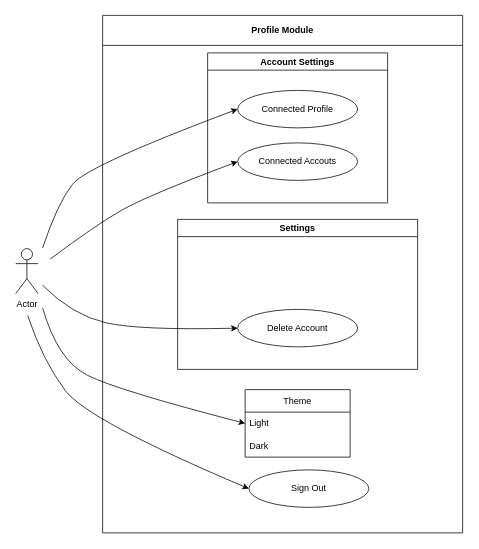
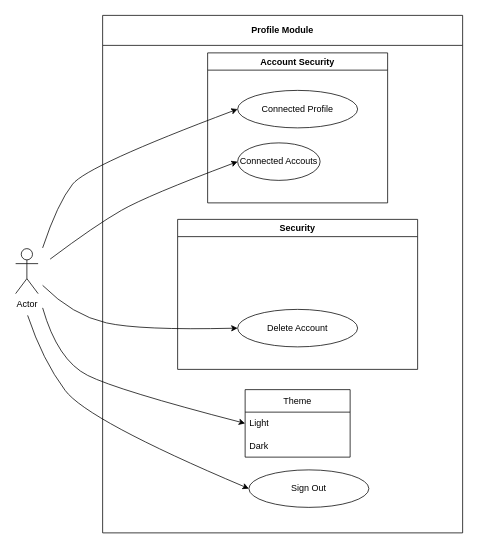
node "Account Settings": label "Account Settings" -> "Account Security"
node "Connected Accouts": size 120x38 -> 83x38
node "Settings": label "Settings" -> "Security"
